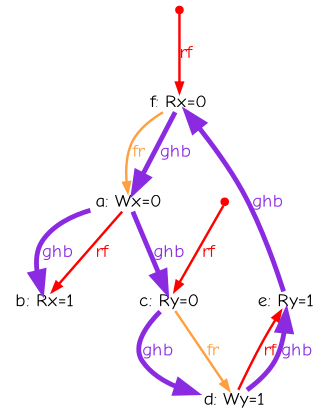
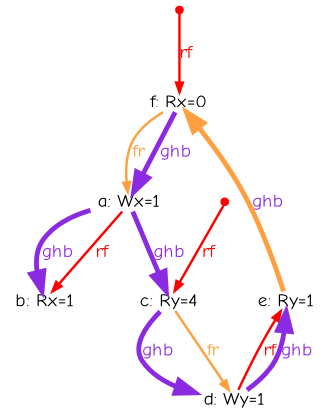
node "a: Wx=0": label "a: Wx=0" -> "a: Wx=1"
edge "e: Ry=1" -> "f: Rx=0": color blueviolet -> #ffa040
node "c: Ry=0": label "c: Ry=0" -> "c: Ry=4"
